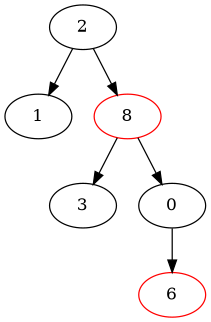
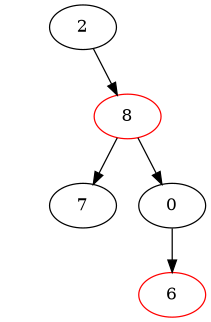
node "1": removed
node "3": label "3" -> "7"
